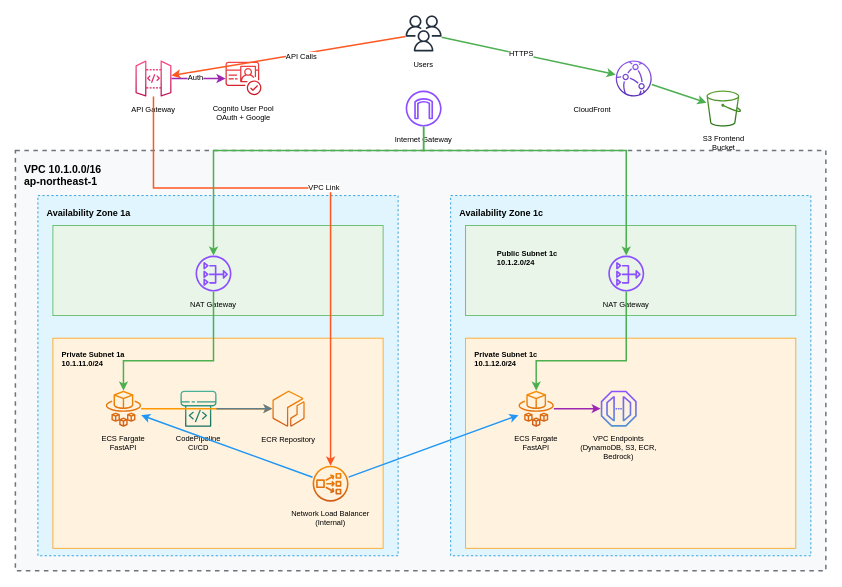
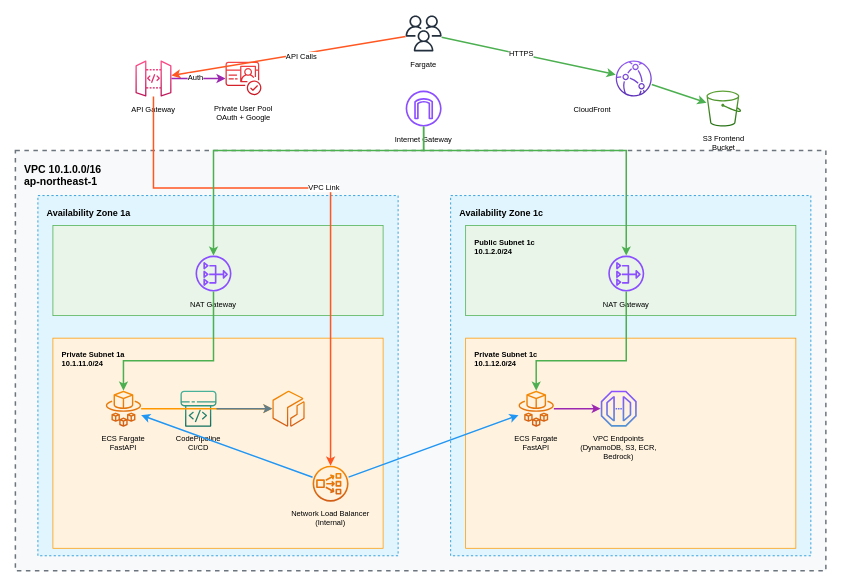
node "Users": label "Users" -> "Fargate"
node "Cognito User Pool OAuth + Google": label "Cognito User Pool OAuth + Google" -> "Private User Pool OAuth + Google"
node "Public Subnet 1c 10.1.2.0/24": moved (540, 255) -> (518, 244)
node "ECR Repository": removed
